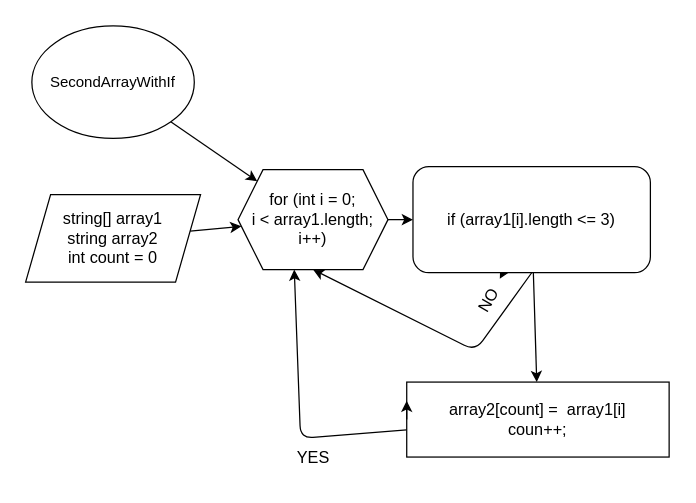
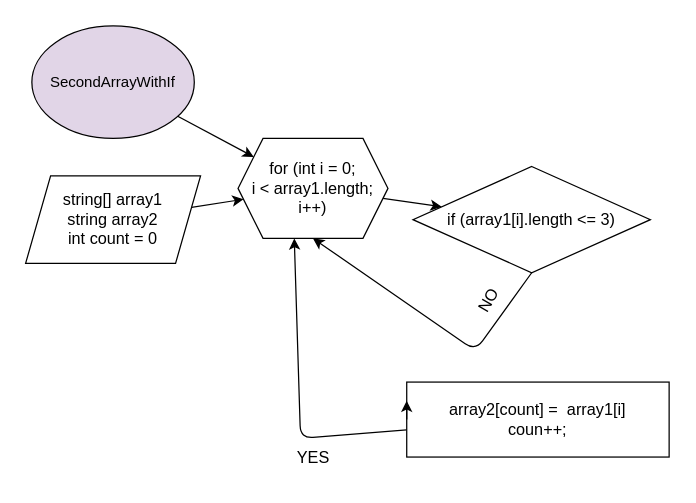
node "SecondArrayWithIf": fillcolor #ffffff -> #e1d5e7
node "for (int i = 0; i < array1.length; i++)": moved (313, 219) -> (313, 188)
node "if (array1[i].length <= 3)": shape rounded rectangle -> diamond
node "string[] array1 string array2 int count = 0": moved (113, 238) -> (113, 219)
edge "if (array1[i].length <= 3)" -> "NO": removed
edge "if (array1[i].length <= 3)" -> "array2[count] = array1[i] coun++;": removed
